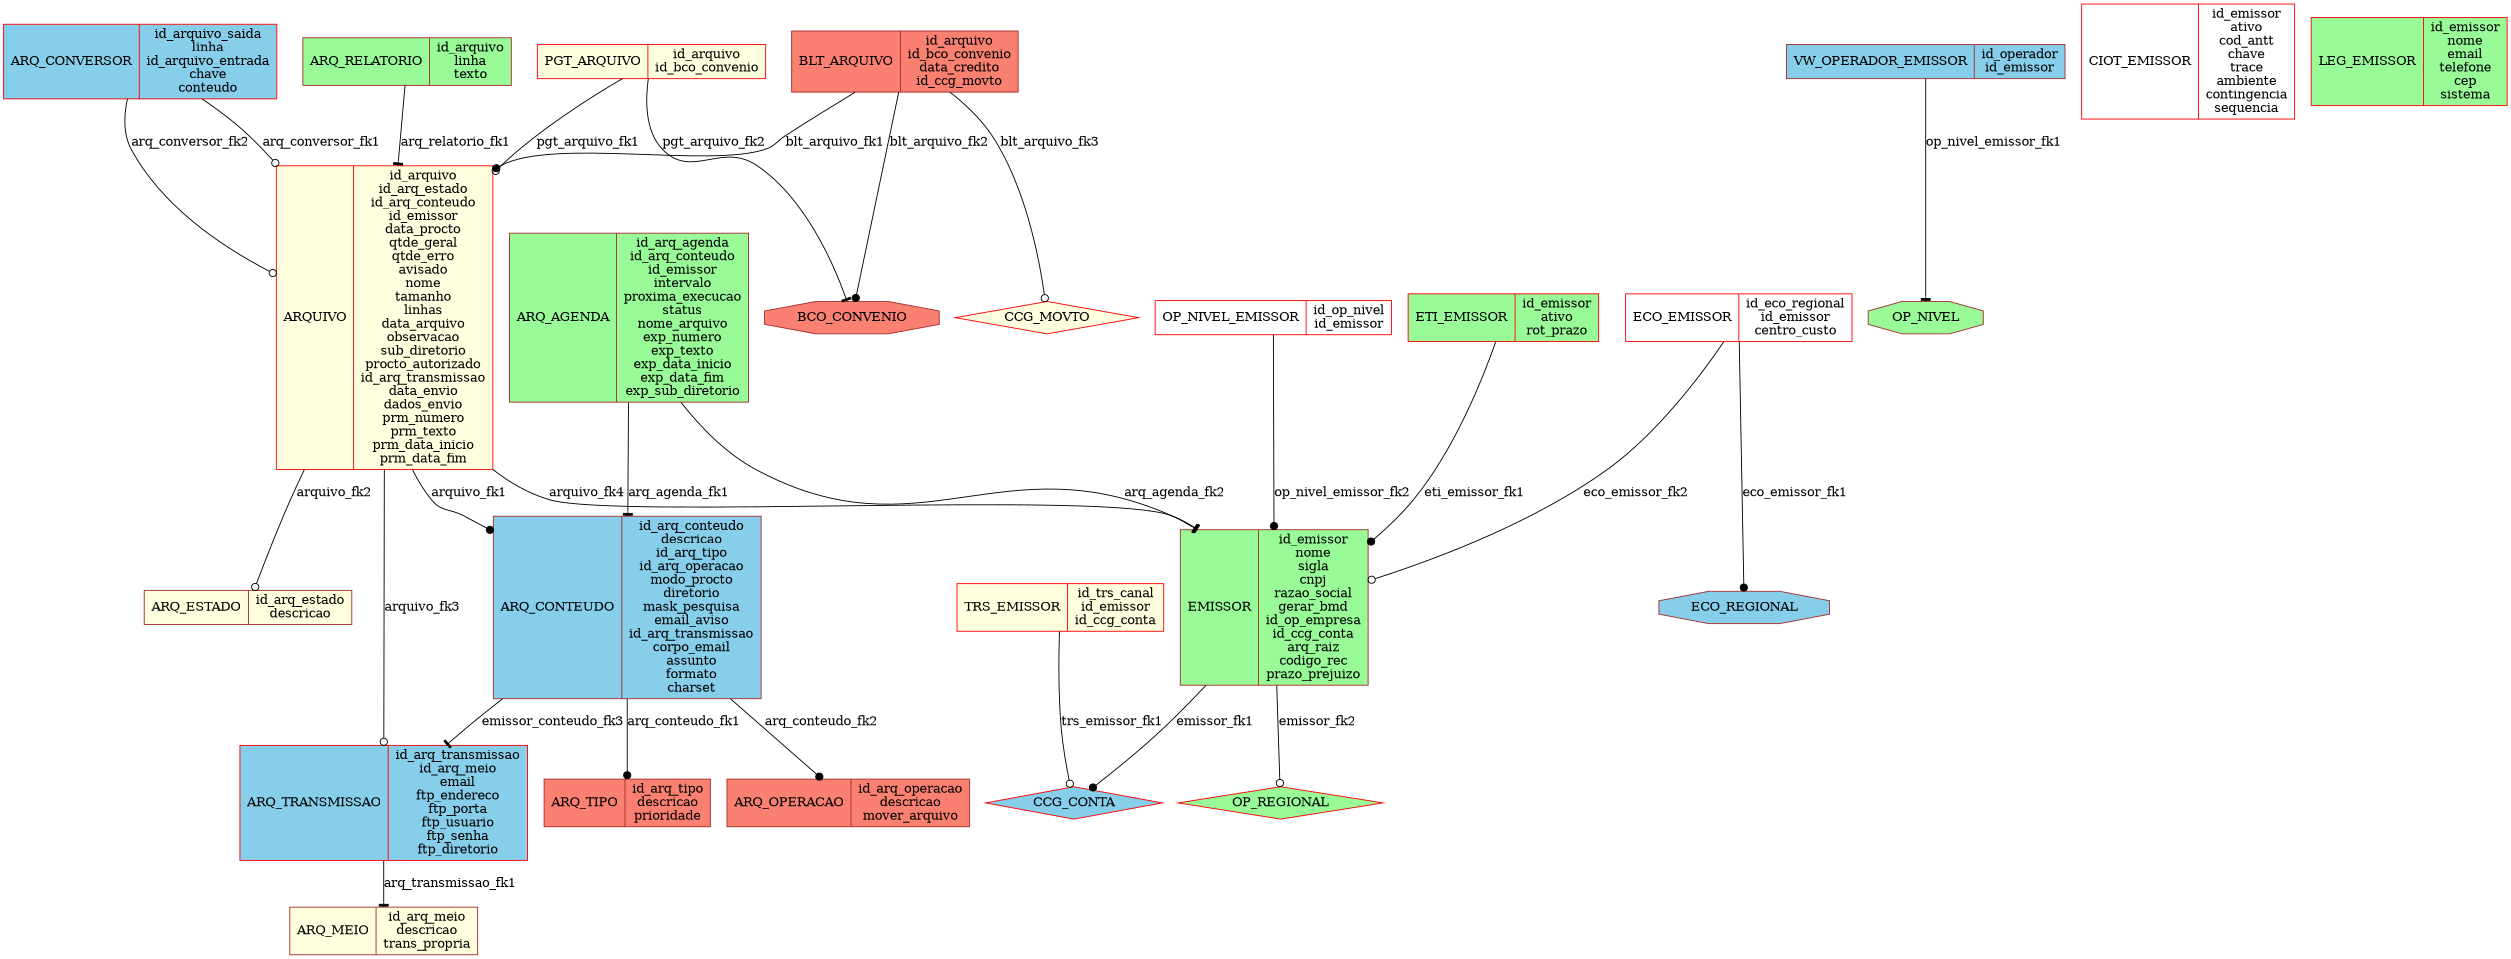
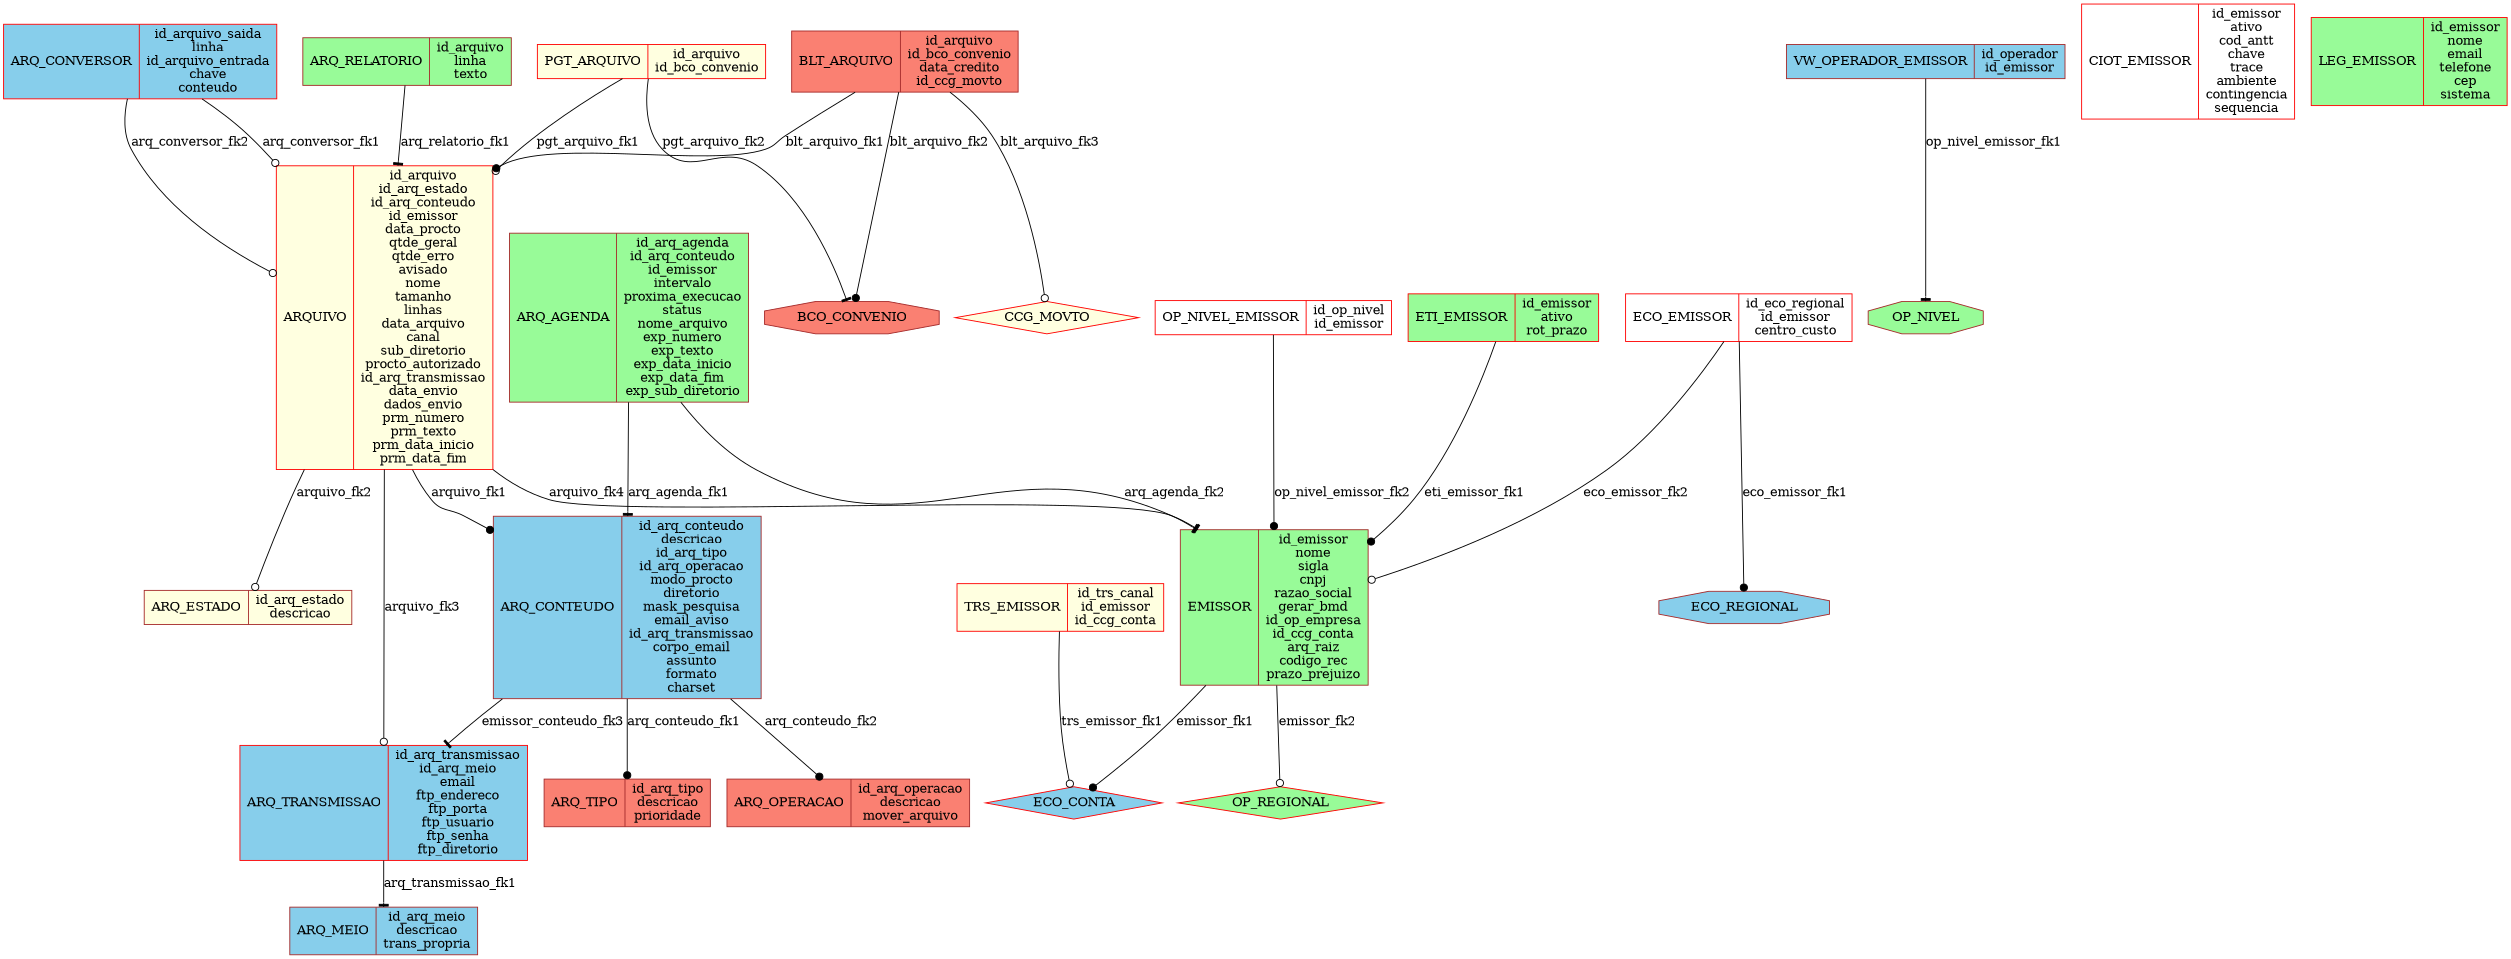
node "ARQUIVO": text "observacao" -> "canal"
node "CCG_CONTA": label "CCG_CONTA" -> "ECO_CONTA"
node "ARQ_MEIO": fillcolor lightyellow -> skyblue
